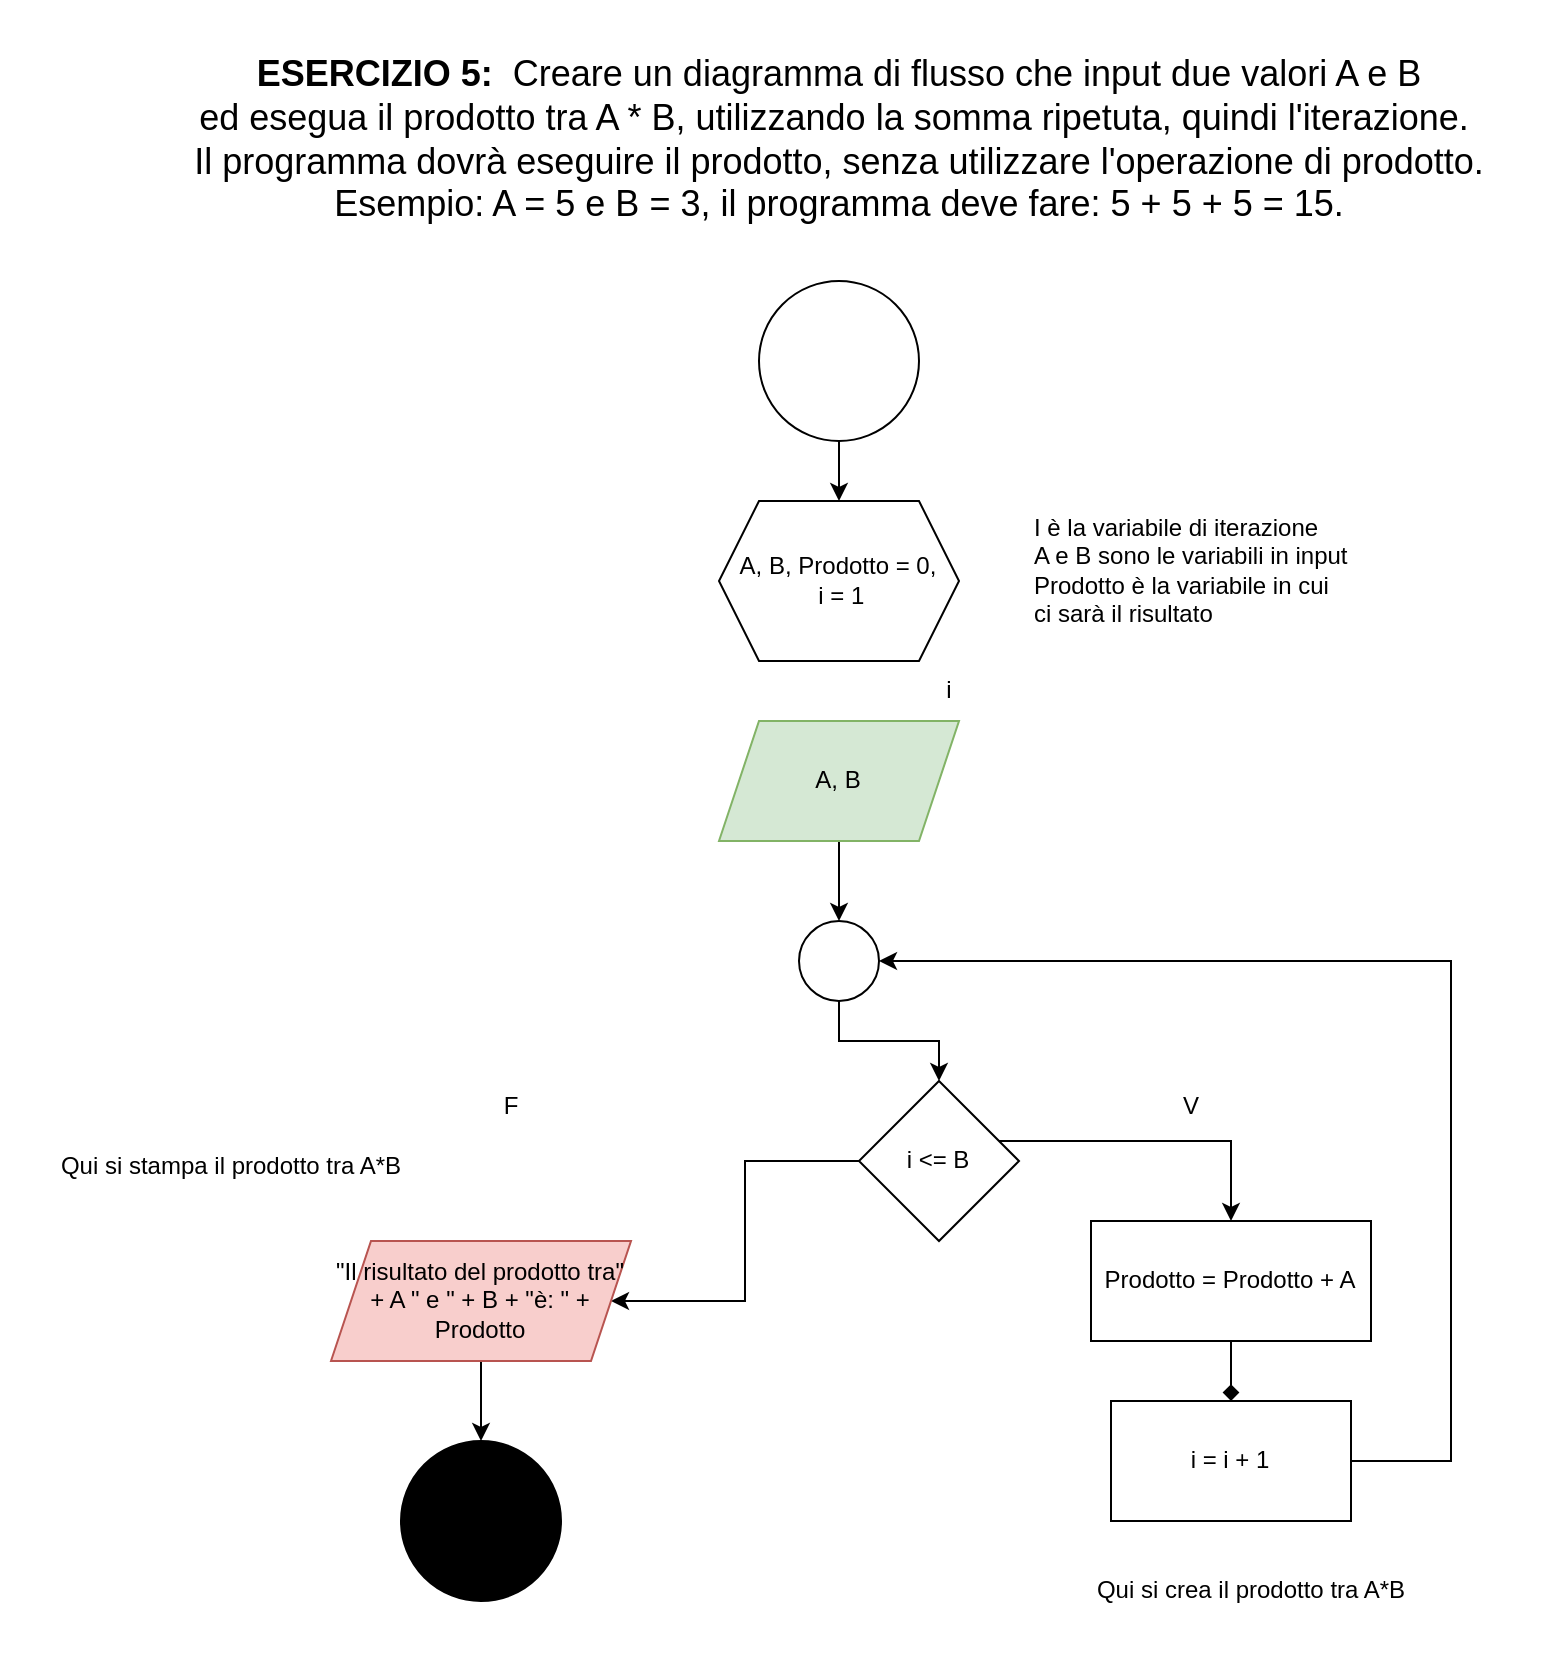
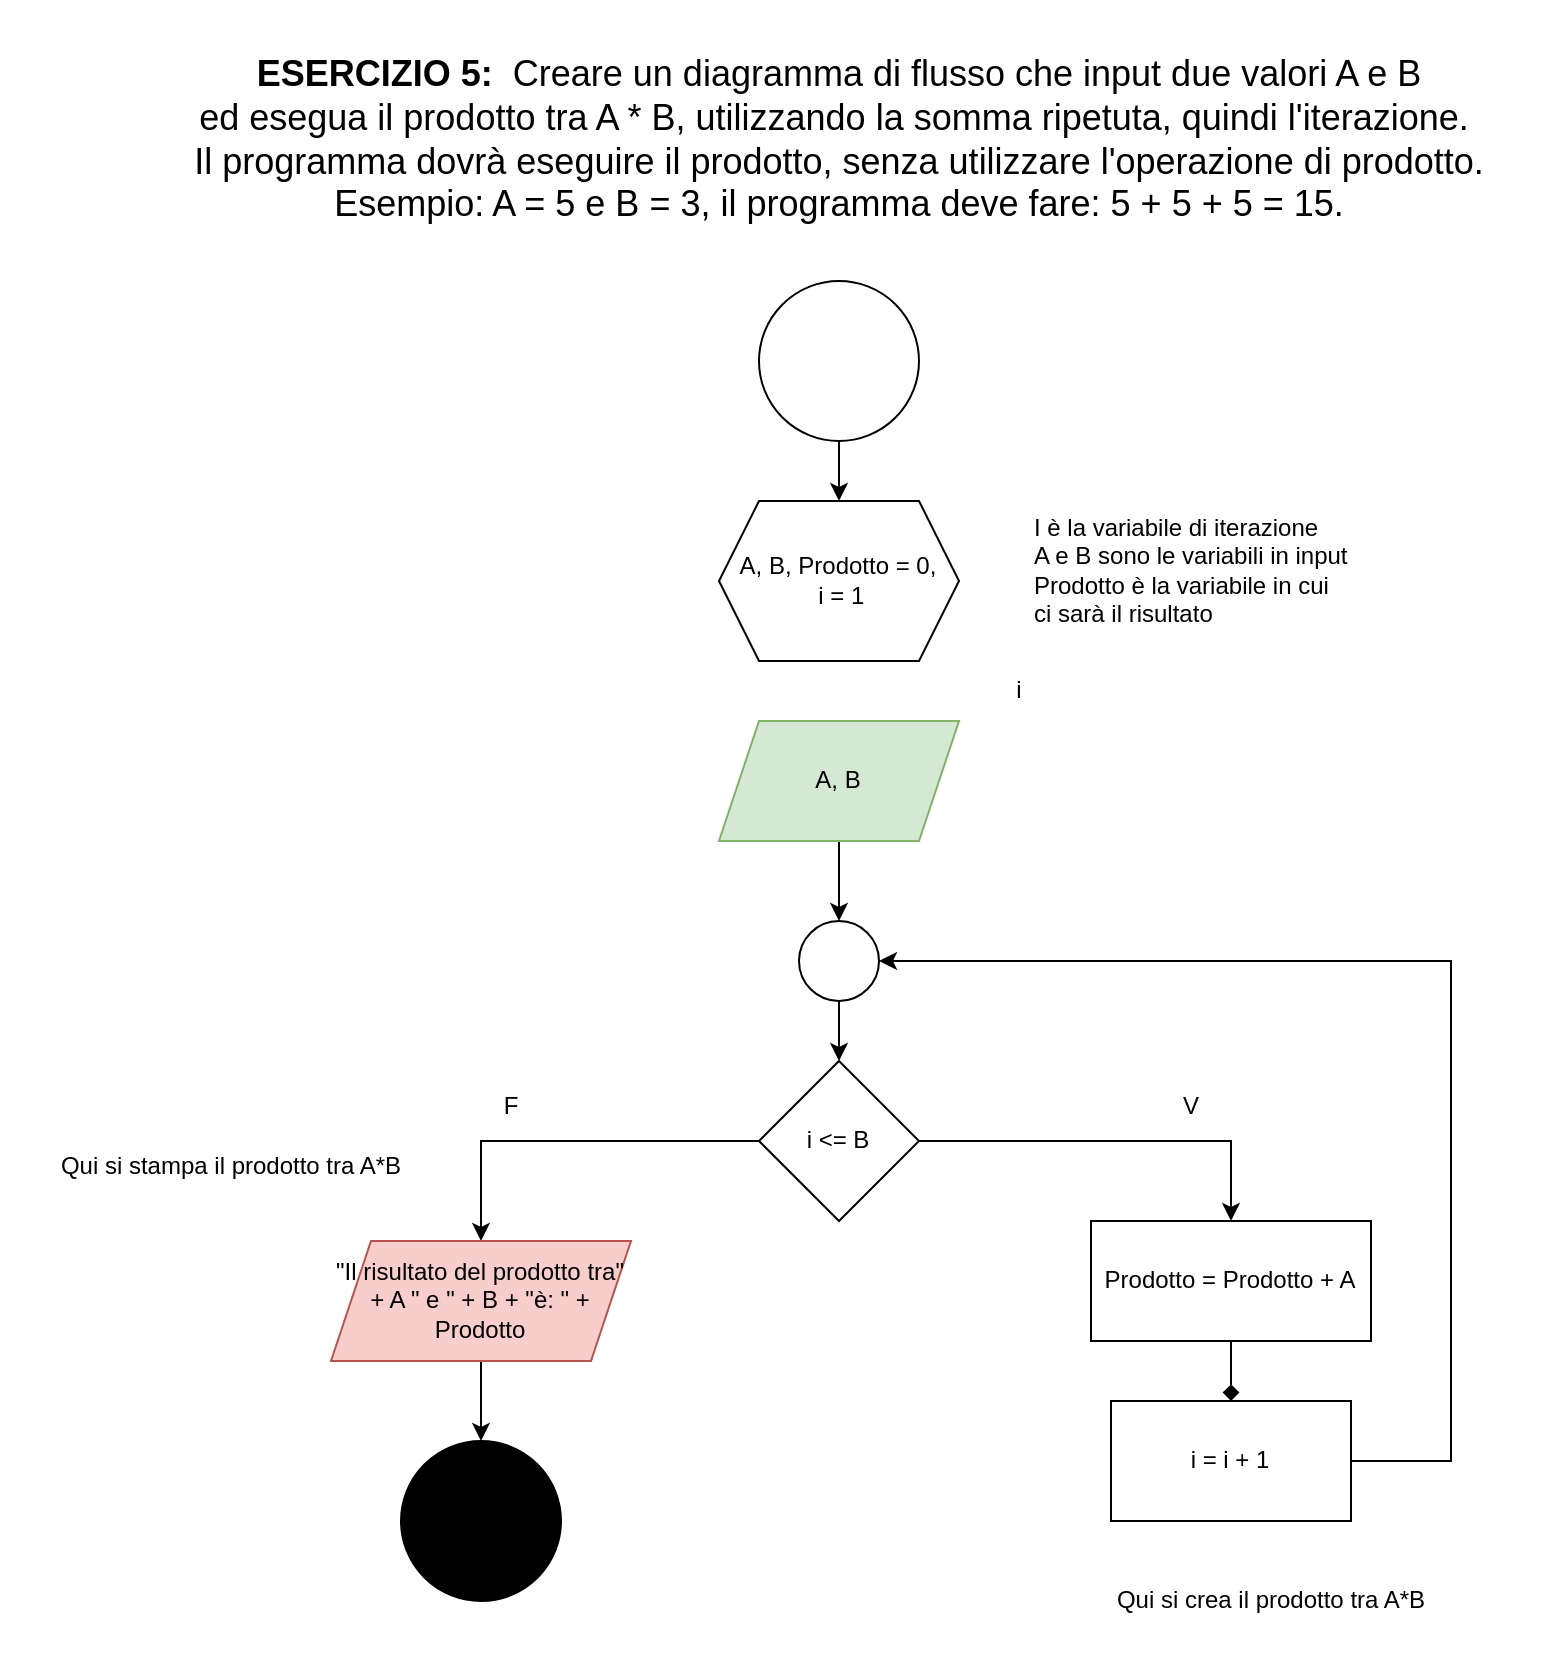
node "i": moved (949, 691) -> (1019, 691)
node "i <= B": moved (939, 1161) -> (839, 1141)
node "Qui si crea il prodotto tra A*B": moved (1251, 1591) -> (1271, 1601)
